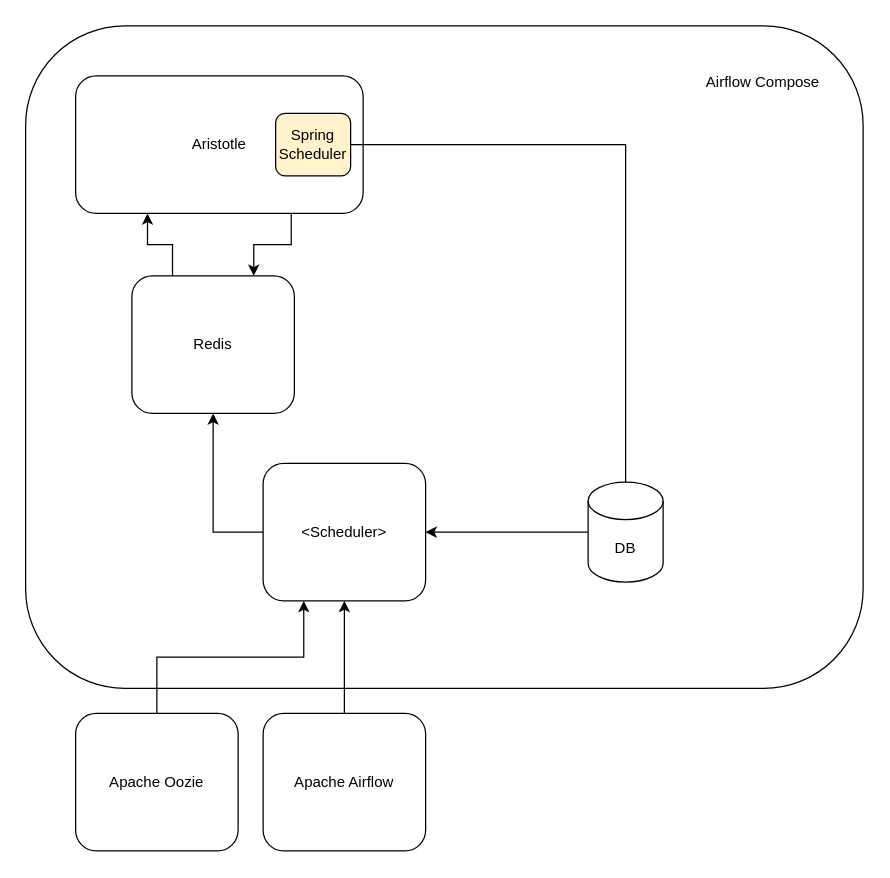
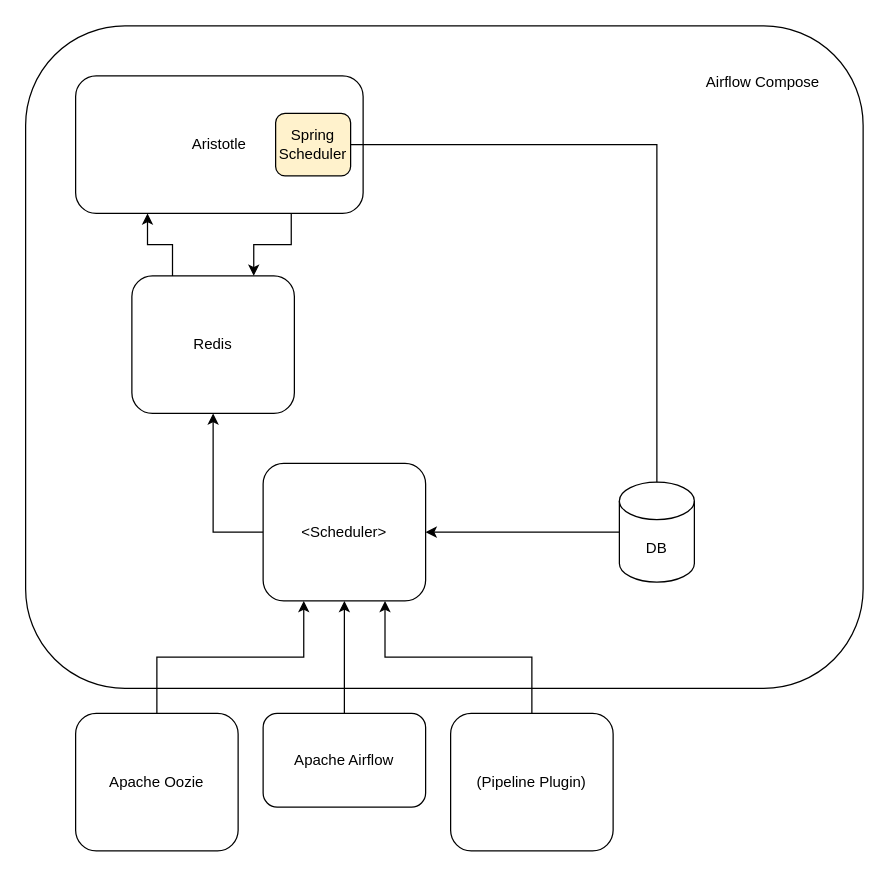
node "DB": moved (626, 532) -> (657, 532)
edge "(Pipeline Plugin)" -> "<Scheduler>": added
node "Apache Airflow": size 163x138 -> 163x94
node "(Pipeline Plugin)": added
